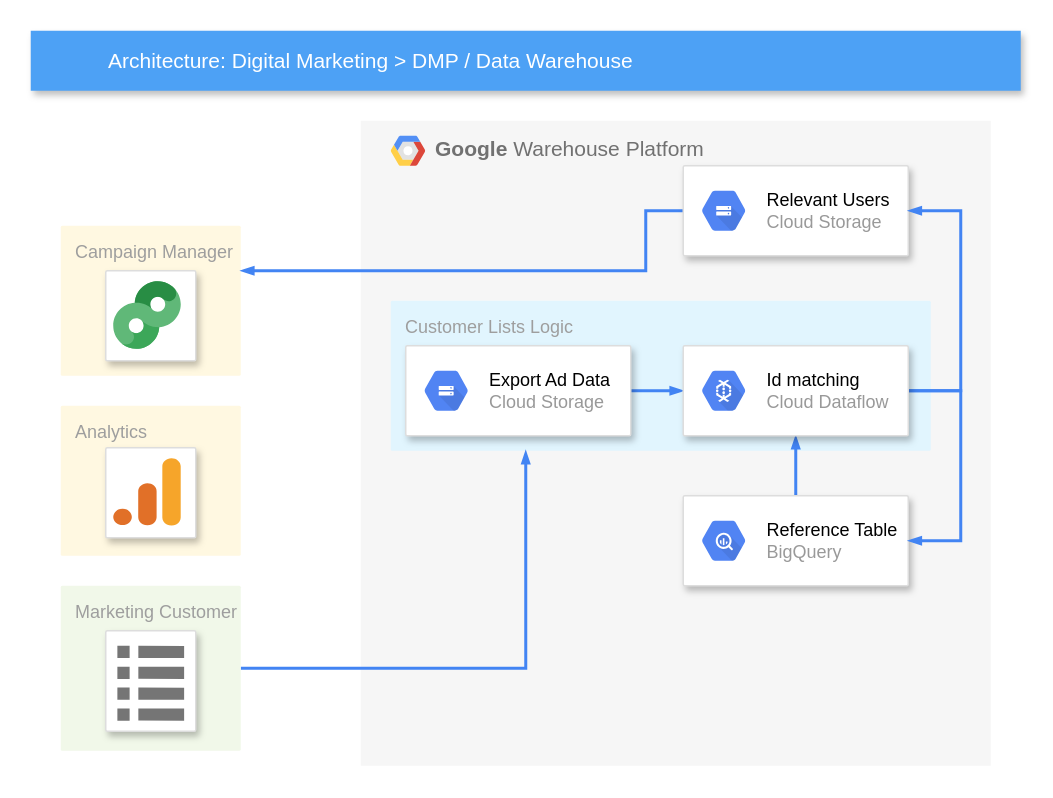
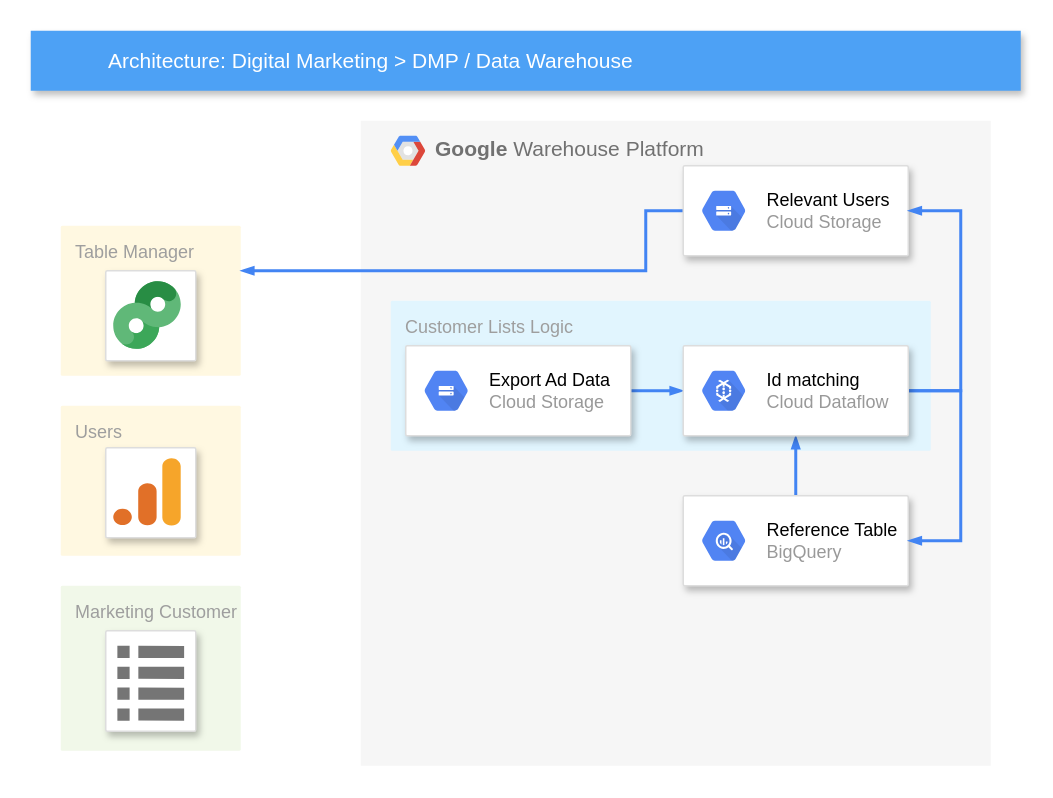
node "Campaign Manager": label "Campaign Manager" -> "Table Manager"
node "Analytics": label "Analytics" -> "Users"
edge "Marketing Customer" -> "Customer Lists Logic": removed
